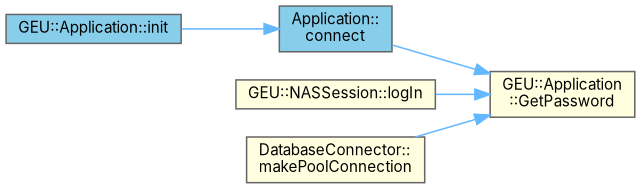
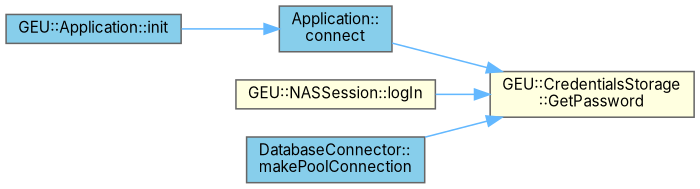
node "GEU::Application ::GetPassword": label "GEU::Application ::GetPassword" -> "GEU::CredentialsStorage ::GetPassword"
node "DatabaseConnector:: makePoolConnection": fillcolor lightyellow -> skyblue
